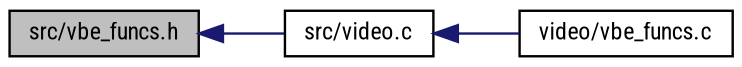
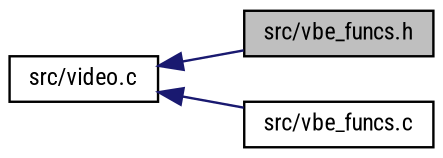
edge "src/video.c" -> "src/vbe_funcs.h": reversed
node "video/vbe_funcs.c": label "video/vbe_funcs.c" -> "src/vbe_funcs.c"
